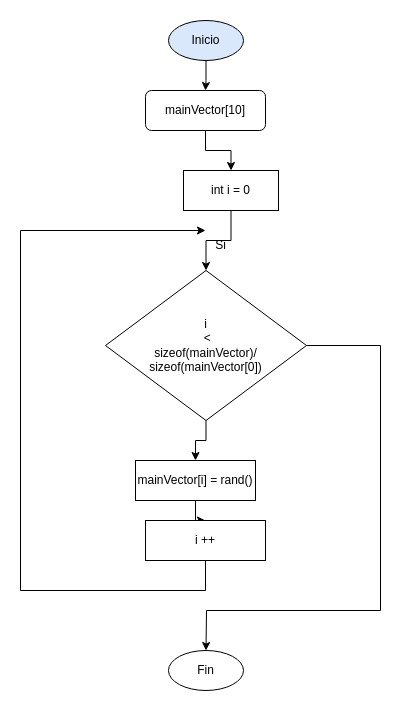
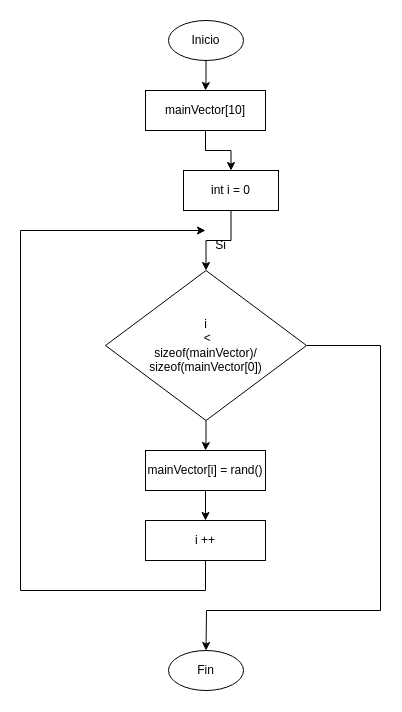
node "Inicio": fillcolor #dae8fc -> #ffffff
node "mainVector[10]": shape rounded rectangle -> rectangle
node "mainVector[i] = rand()": moved (196, 481) -> (206, 471)
